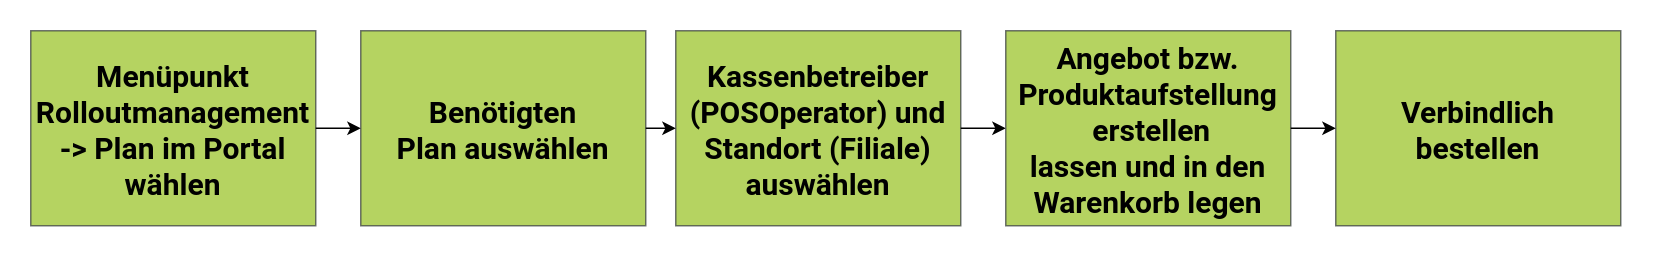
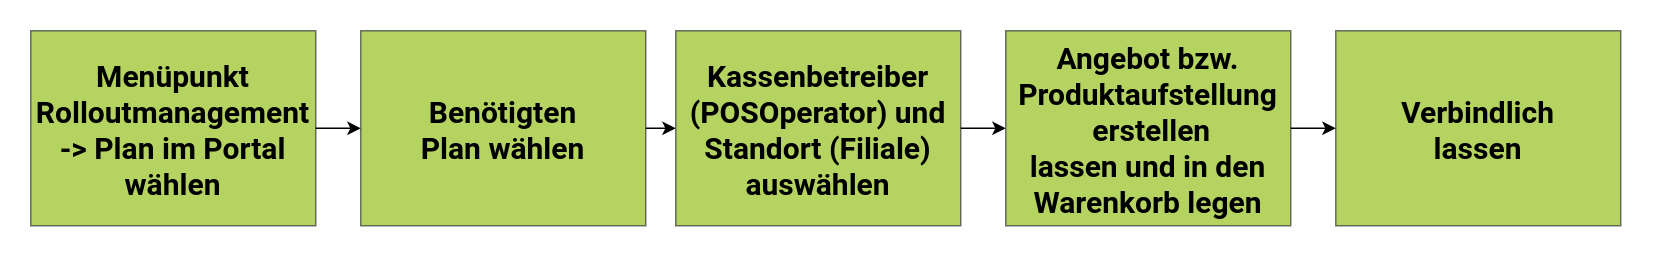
node "Benötigten Plan auswählen": label "Benötigten Plan auswählen" -> "Benötigten Plan wählen"
node "Verbindlich bestellen": label "Verbindlich bestellen" -> "Verbindlich lassen"
